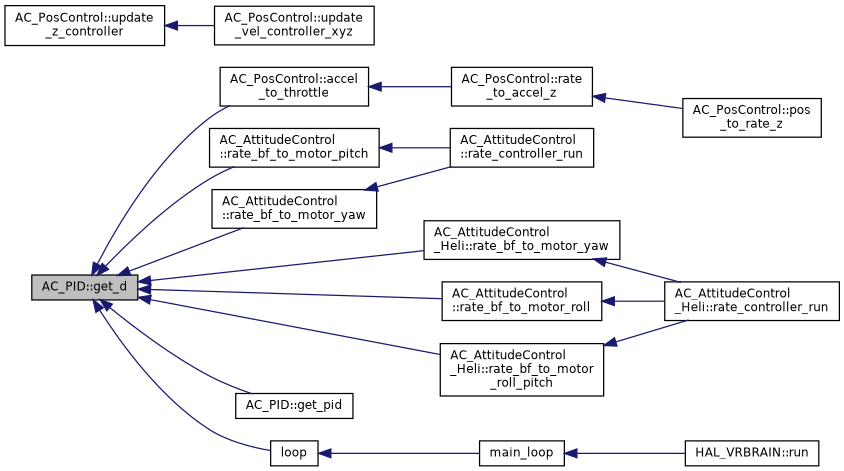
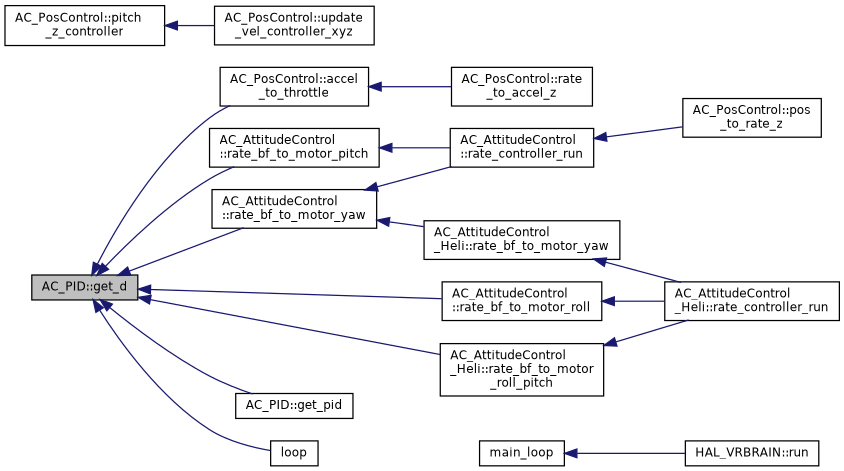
node "AC_PosControl::update _z_controller": label "AC_PosControl::update _z_controller" -> "AC_PosControl::pitch _z_controller"
edge "AC_PosControl::pos _to_rate_z" -> "AC_PosControl::rate _to_accel_z": now "AC_PosControl::pos _to_rate_z" -> "AC_AttitudeControl ::rate_controller_run"
edge "AC_AttitudeControl _Heli::rate_bf_to_motor_yaw" -> "AC_PID::get_d": now "AC_AttitudeControl _Heli::rate_bf_to_motor_yaw" -> "AC_AttitudeControl ::rate_bf_to_motor_yaw"
edge "main_loop" -> "loop": removed
